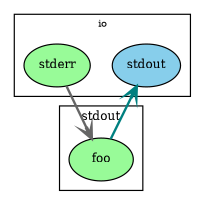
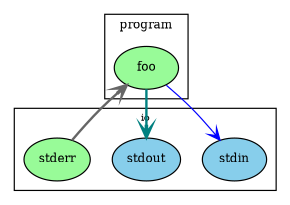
cluster "stdout": label "stdout" -> "program"
node "stdin": added
